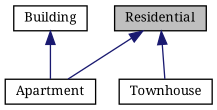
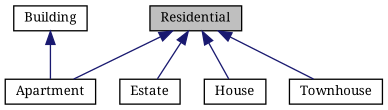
node "Estate": added
node "House": added
